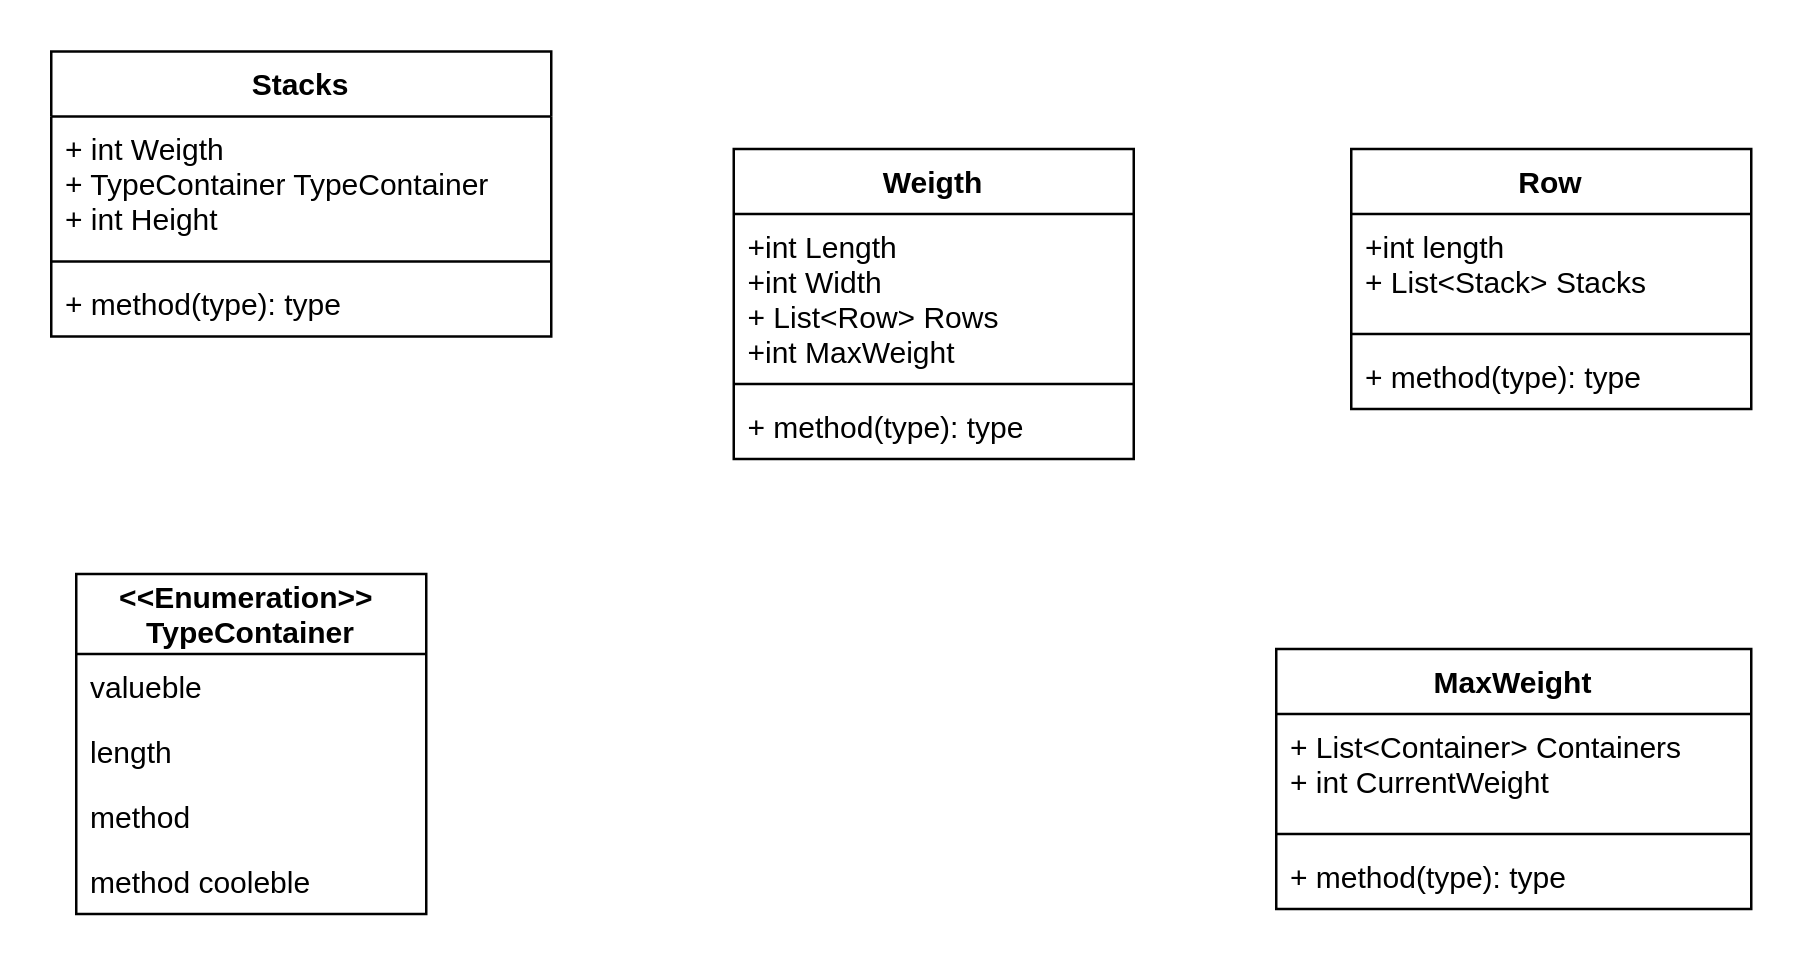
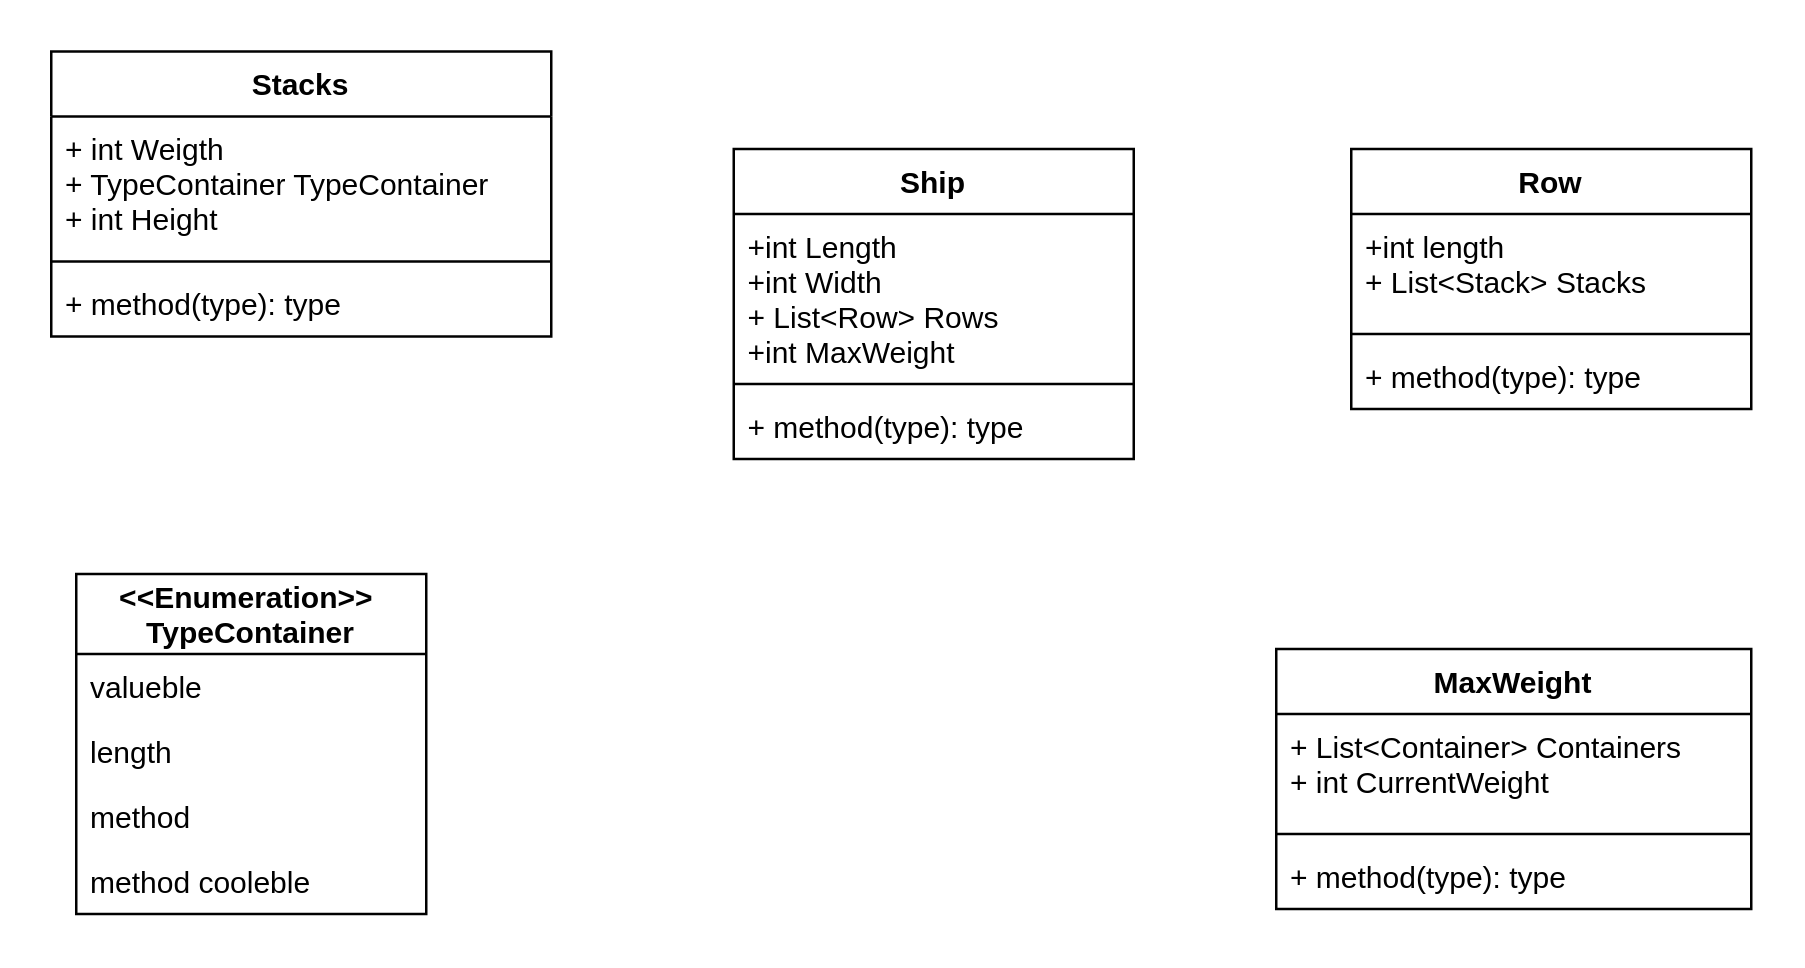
node "Weigth": label "Weigth" -> "Ship"
